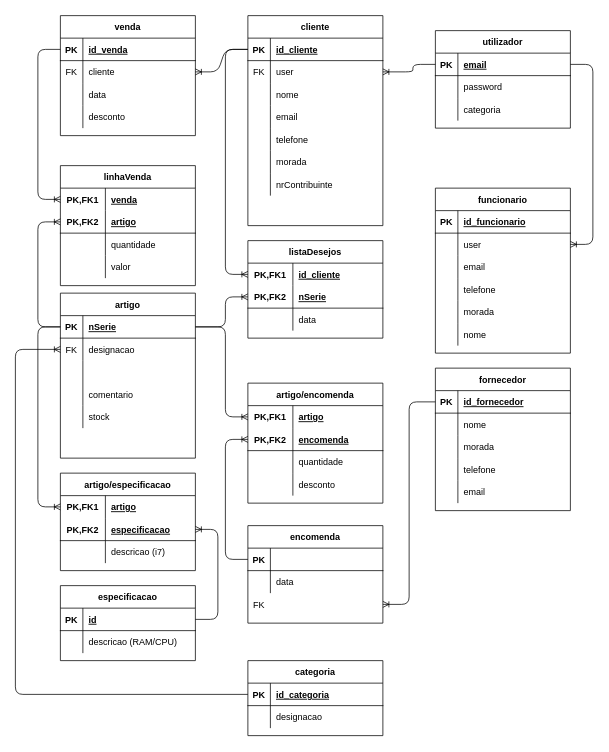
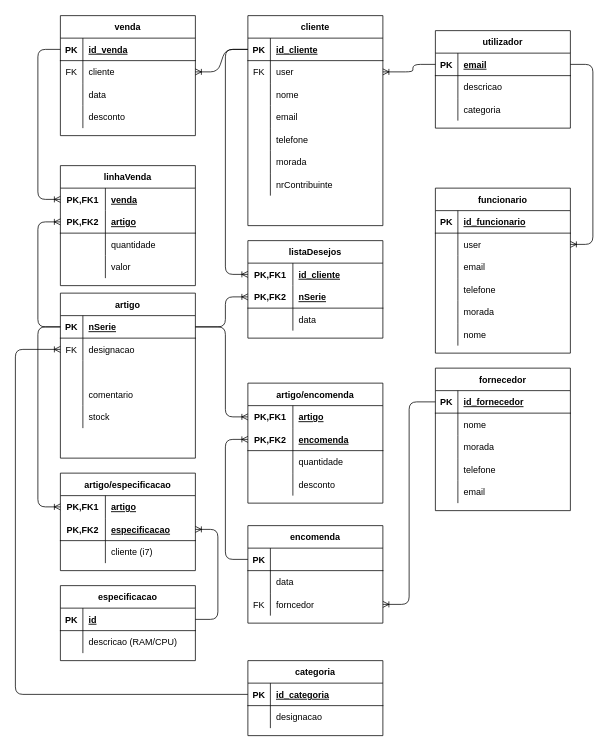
node "password": label "password" -> "descricao"
node "descricao (i7)": label "descricao (i7)" -> "cliente (i7)"
node "forncedor": added
